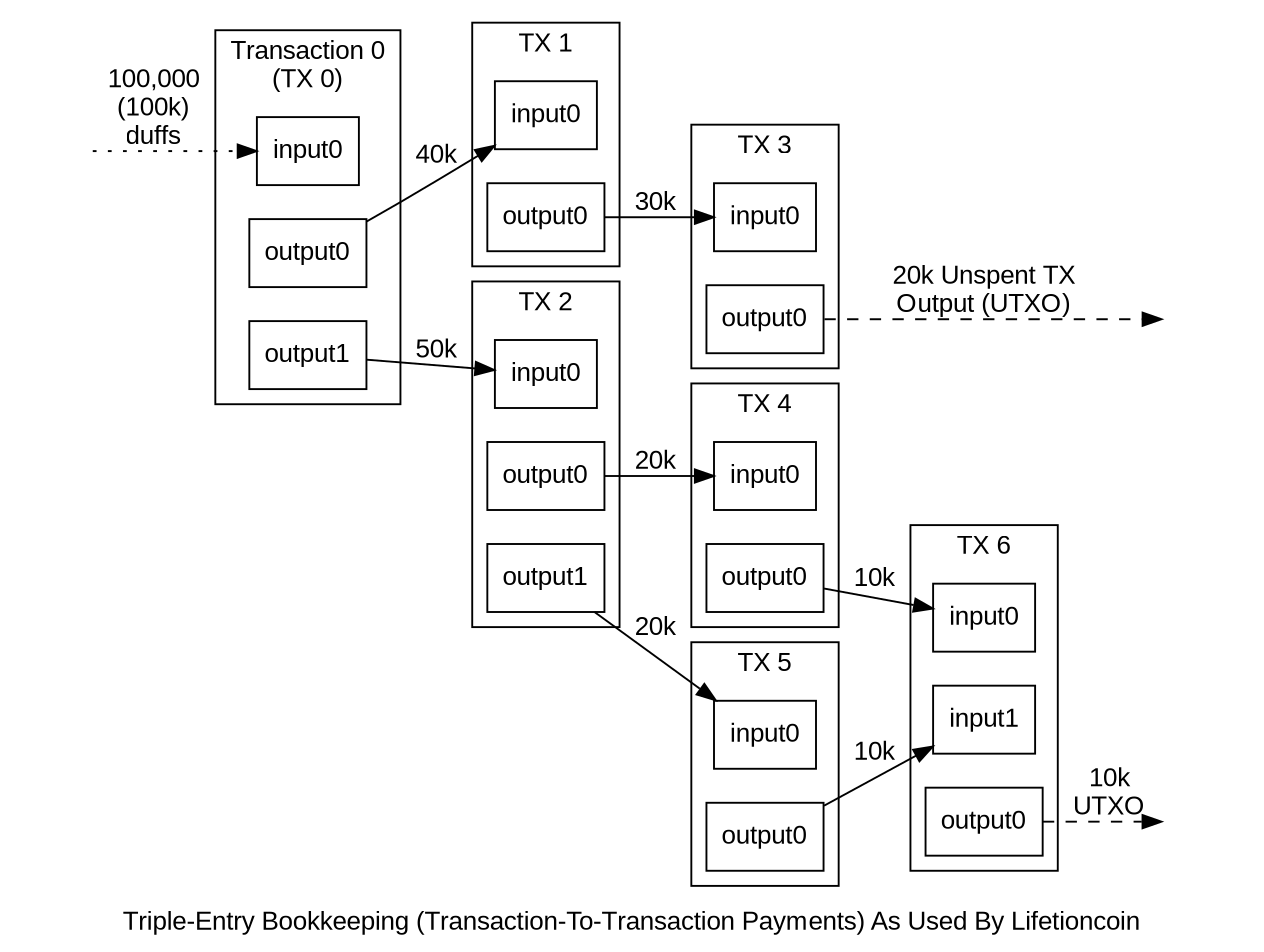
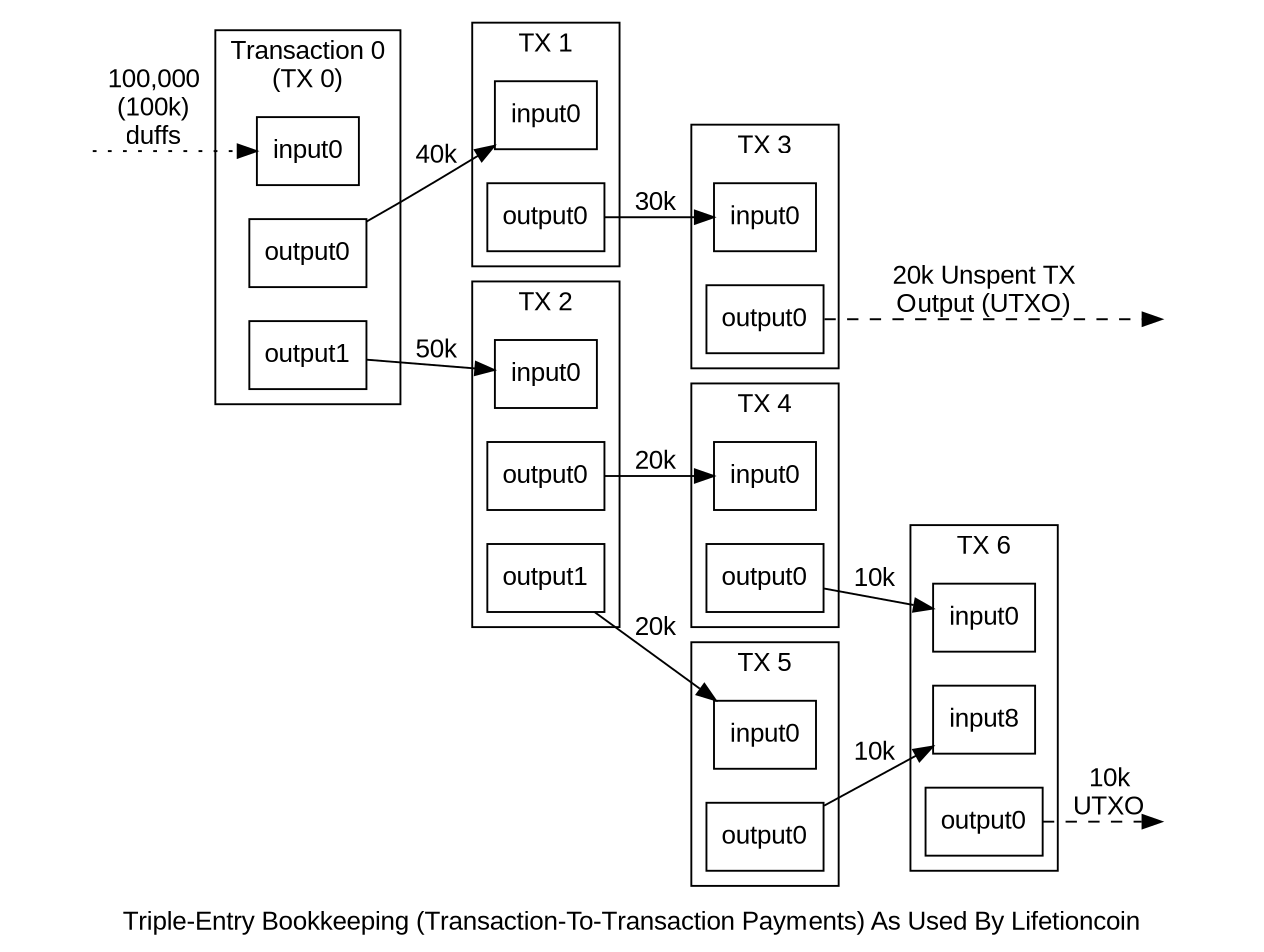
node "input1": label "input1" -> "input8"
